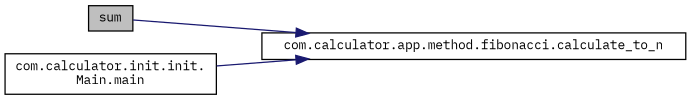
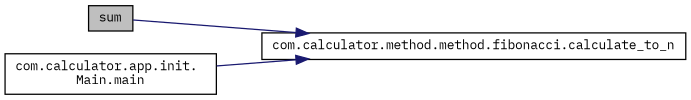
node "com.calculator.app.method.fibonacci.calculate_to_n": label "com.calculator.app.method.fibonacci.calculate_to_n" -> "com.calculator.method.method.fibonacci.calculate_to_n"
node "com.calculator.init.init. Main.main": label "com.calculator.init.init. Main.main" -> "com.calculator.app.init. Main.main"
